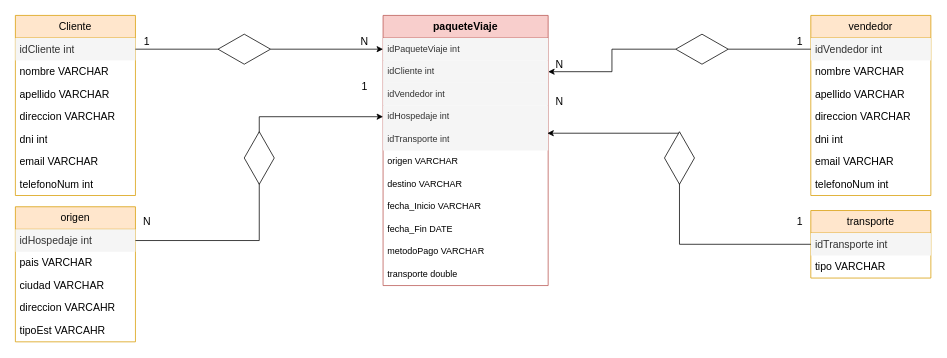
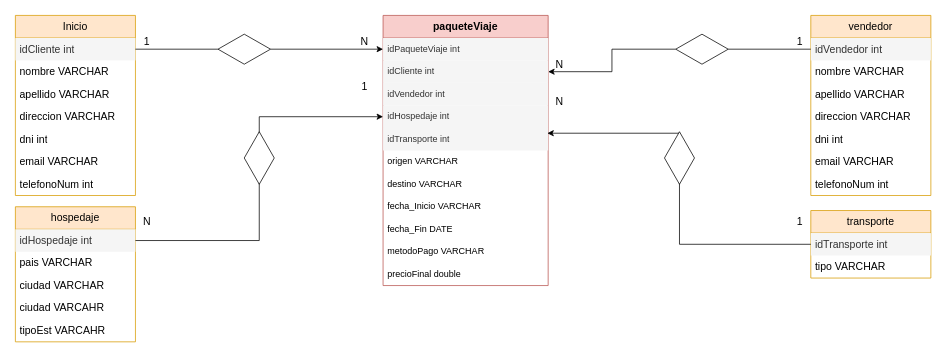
node "Cliente": label "Cliente" -> "Inicio"
node "origen": label "origen" -> "hospedaje"
node "transporte double": label "transporte double" -> "precioFinal double"
node "direccion VARCAHR": label "direccion VARCAHR" -> "ciudad VARCAHR"
